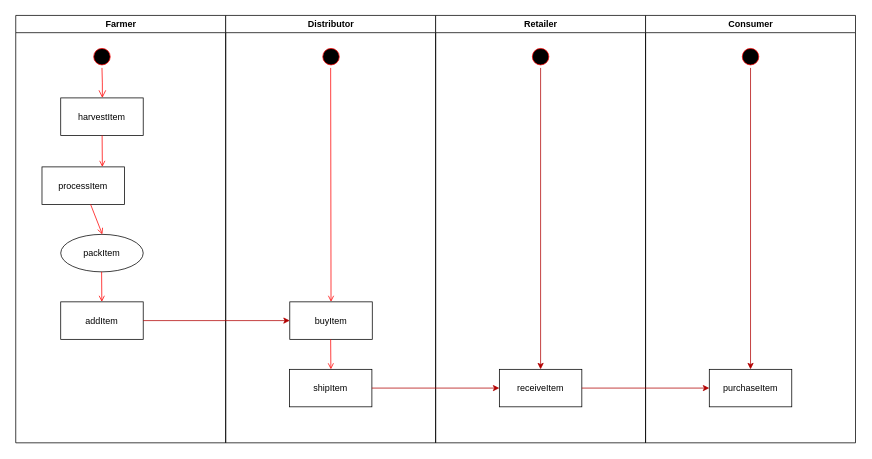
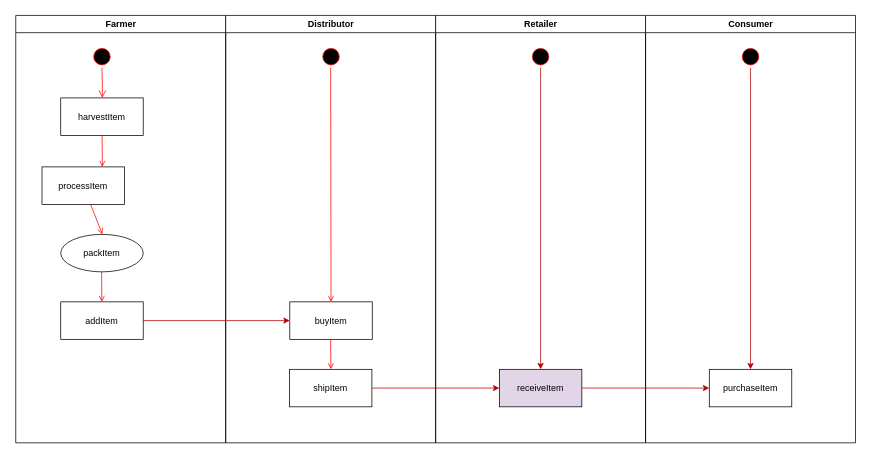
node "receiveItem": fillcolor #ffffff -> #e1d5e7
